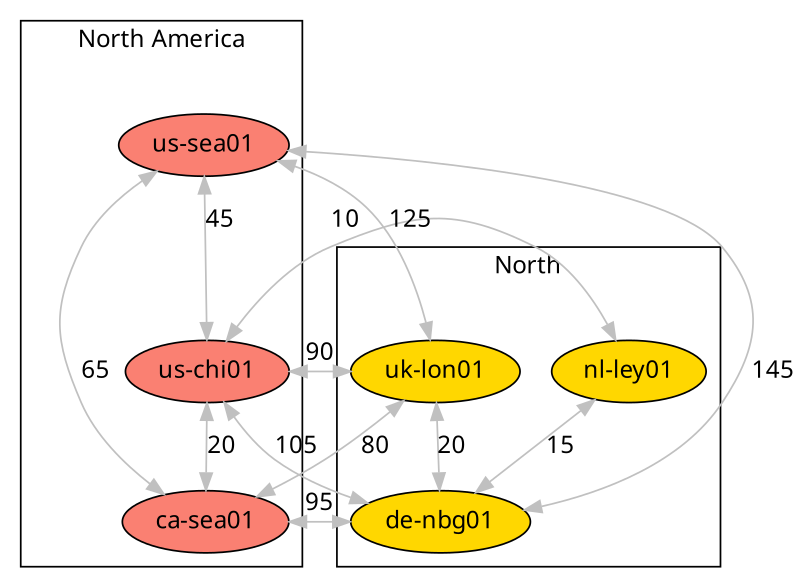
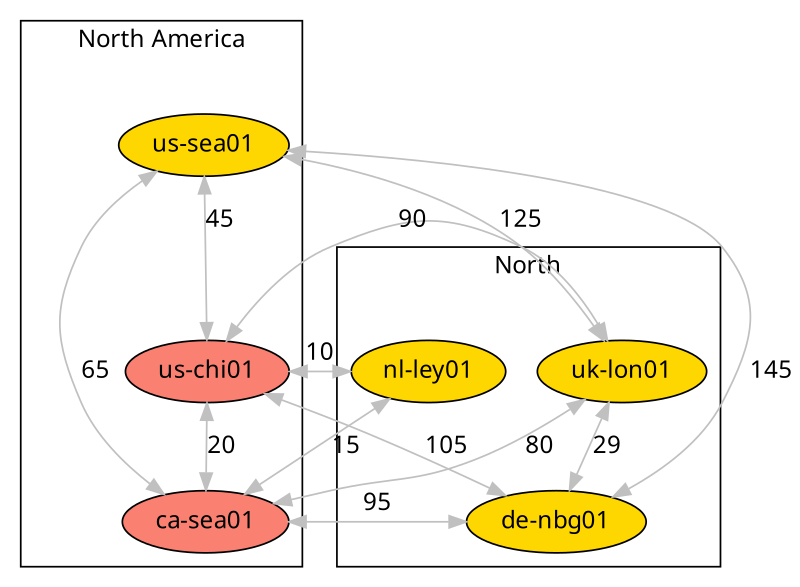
node "us-sea01": fillcolor salmon -> gold
edge "nl-ley01" -- "de-nbg01": now "nl-ley01" -- "ca-sea01"
edge "uk-lon01" -- "de-nbg01": label "20" -> "29"
